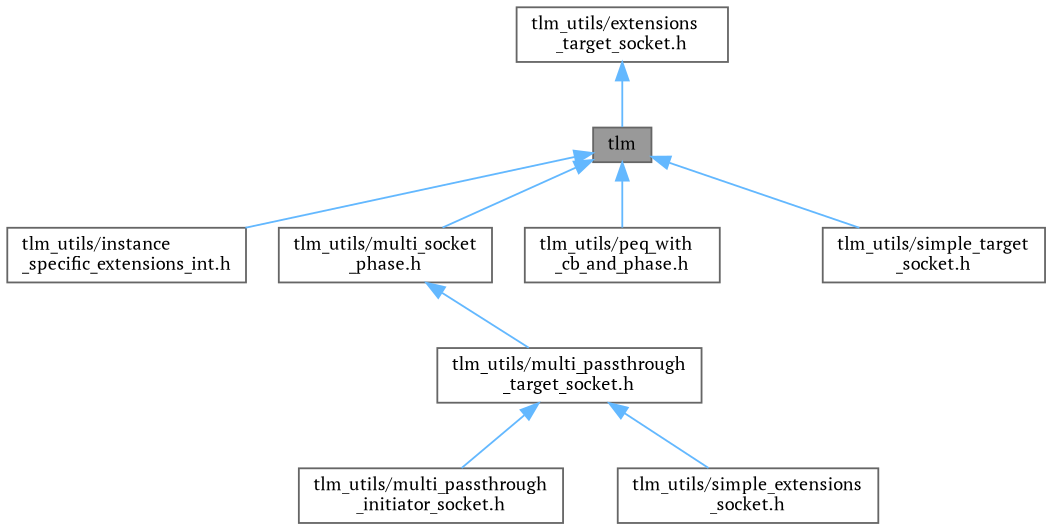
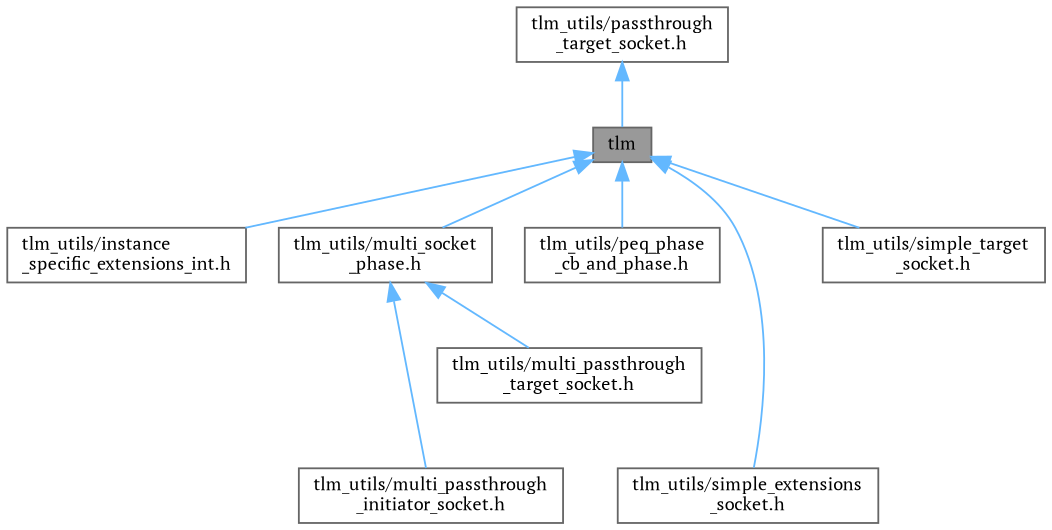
node "tlm_utils/extensions _target_socket.h": label "tlm_utils/extensions _target_socket.h" -> "tlm_utils/passthrough _target_socket.h"
node "tlm_utils/peq_with _cb_and_phase.h": label "tlm_utils/peq_with _cb_and_phase.h" -> "tlm_utils/peq_phase _cb_and_phase.h"
edge "tlm_utils/simple_extensions _socket.h" -> "tlm_utils/multi_passthrough _target_socket.h": now "tlm_utils/simple_extensions _socket.h" -> "tlm"
edge "tlm_utils/multi_passthrough _initiator_socket.h" -> "tlm_utils/multi_passthrough _target_socket.h": now "tlm_utils/multi_passthrough _initiator_socket.h" -> "tlm_utils/multi_socket _phase.h"
